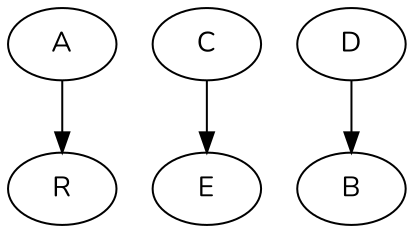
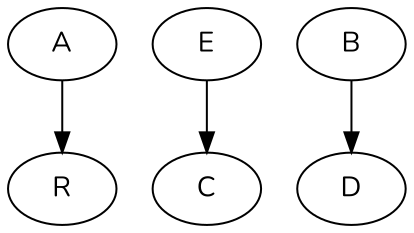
edge "C" -> "E": reversed
edge "D" -> "B": reversed
